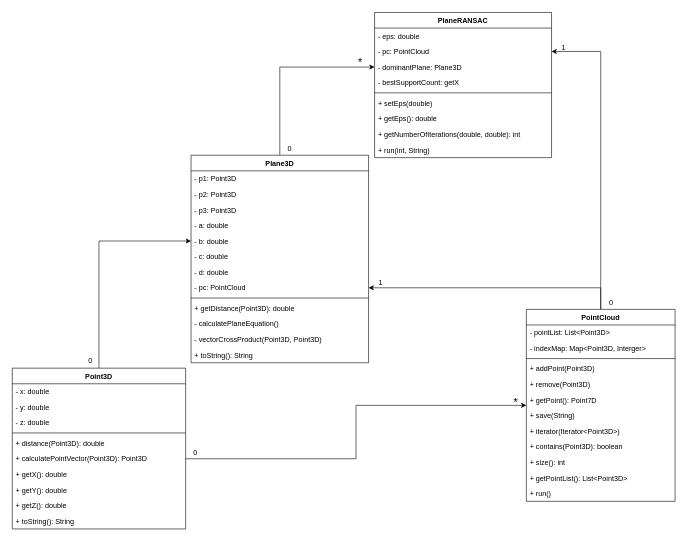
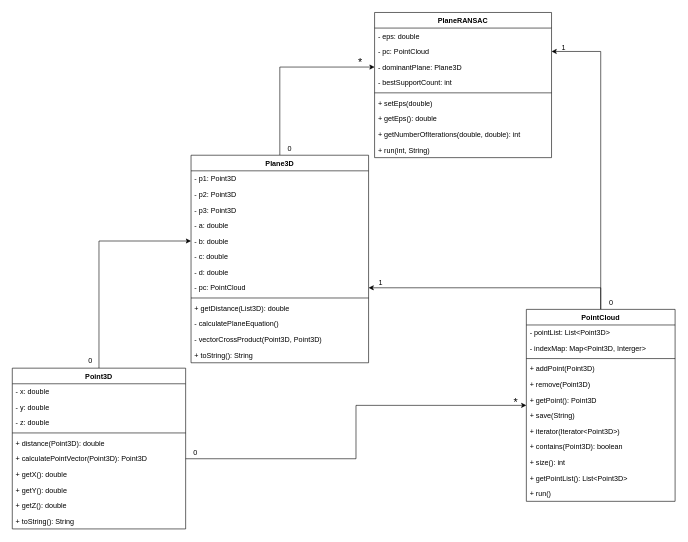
node "- bestSupportCount: getX": label "- bestSupportCount: getX" -> "- bestSupportCount: int"
node "+ getDistance(Point3D): double": label "+ getDistance(Point3D): double" -> "+ getDistance(List3D): double"
node "+ getPoint(): Point7D": label "+ getPoint(): Point7D" -> "+ getPoint(): Point3D"
